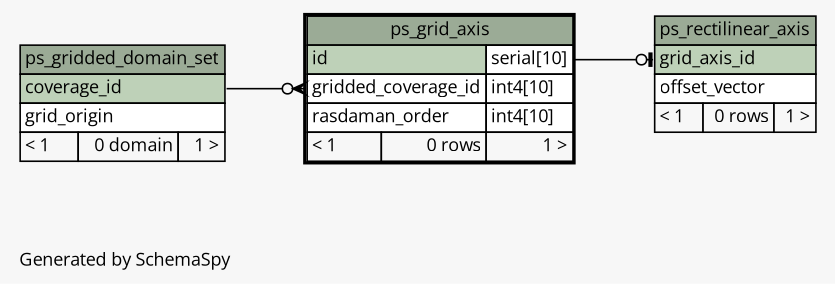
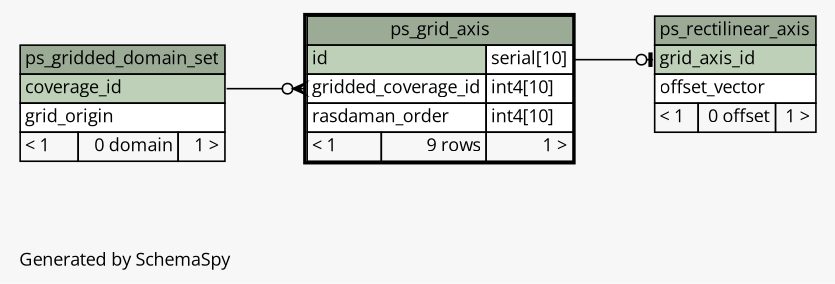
node "ps_rectilinear_axis": text "0 rows" -> "0 offset"
node "ps_grid_axis": text "0 rows" -> "9 rows"
